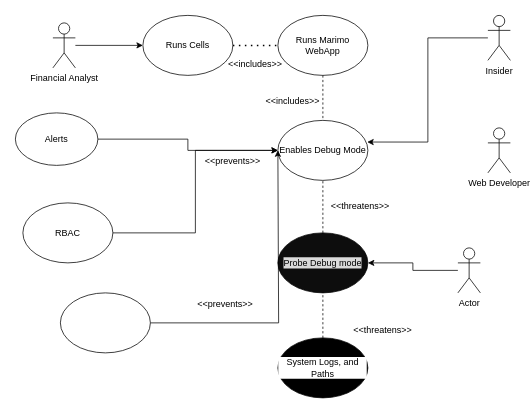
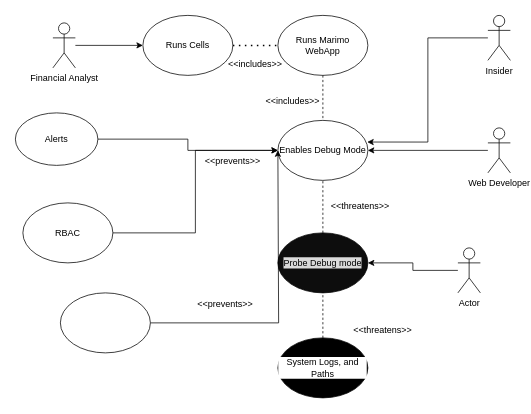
edge "Web Developer" -> "Enables Debug Mode": added
